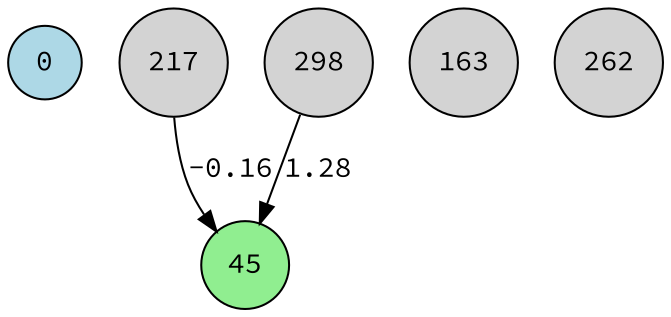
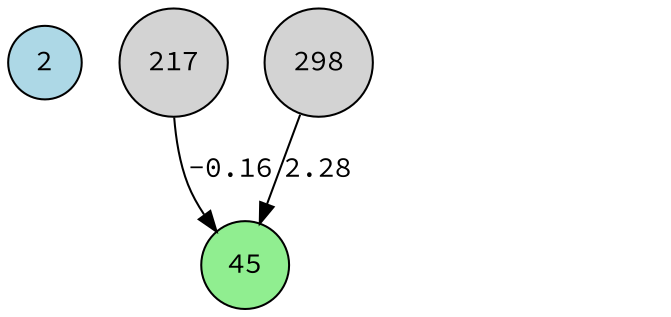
node "0": label "0" -> "2"
node "163": removed
node "262": removed
edge "298" -> "45": label "1.28" -> "2.28"
